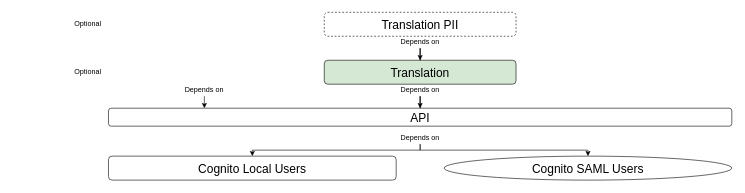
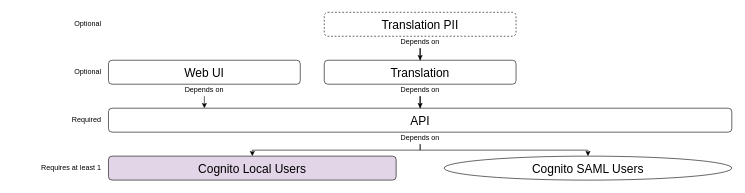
node "Web UI": added
node "Translation": fillcolor #d5e8d4 -> #ffffff
node "API": size 624x18 -> 624x24
node "Required": added
node "Requires at least 1": added
node "Cognito Local Users": fillcolor #ffffff -> #e1d5e7
